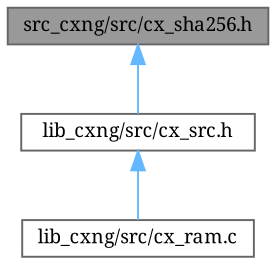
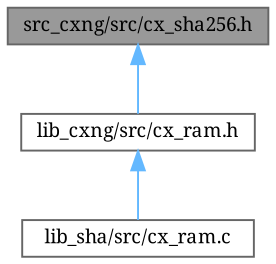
node "lib_cxng/src/cx_src.h": label "lib_cxng/src/cx_src.h" -> "lib_cxng/src/cx_ram.h"
node "lib_cxng/src/cx_ram.c": label "lib_cxng/src/cx_ram.c" -> "lib_sha/src/cx_ram.c"
